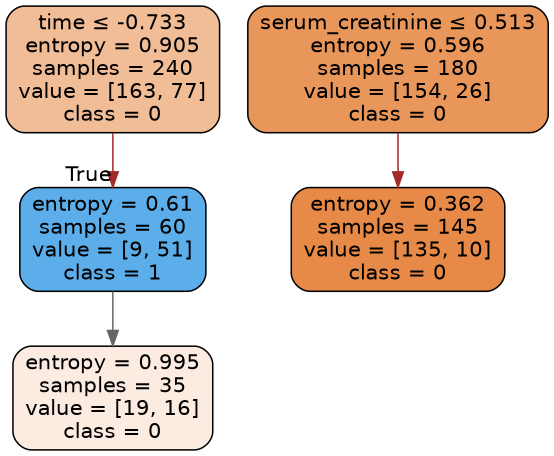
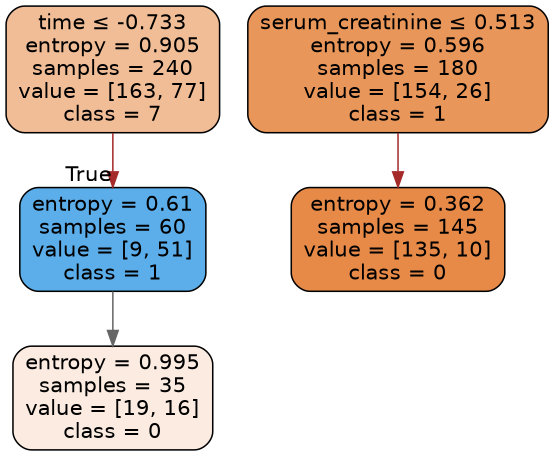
node "time ≤ -0.733": text "class = 0" -> "class = 7"
node "serum_creatinine ≤ 0.513": text "class = 0" -> "class = 1"
